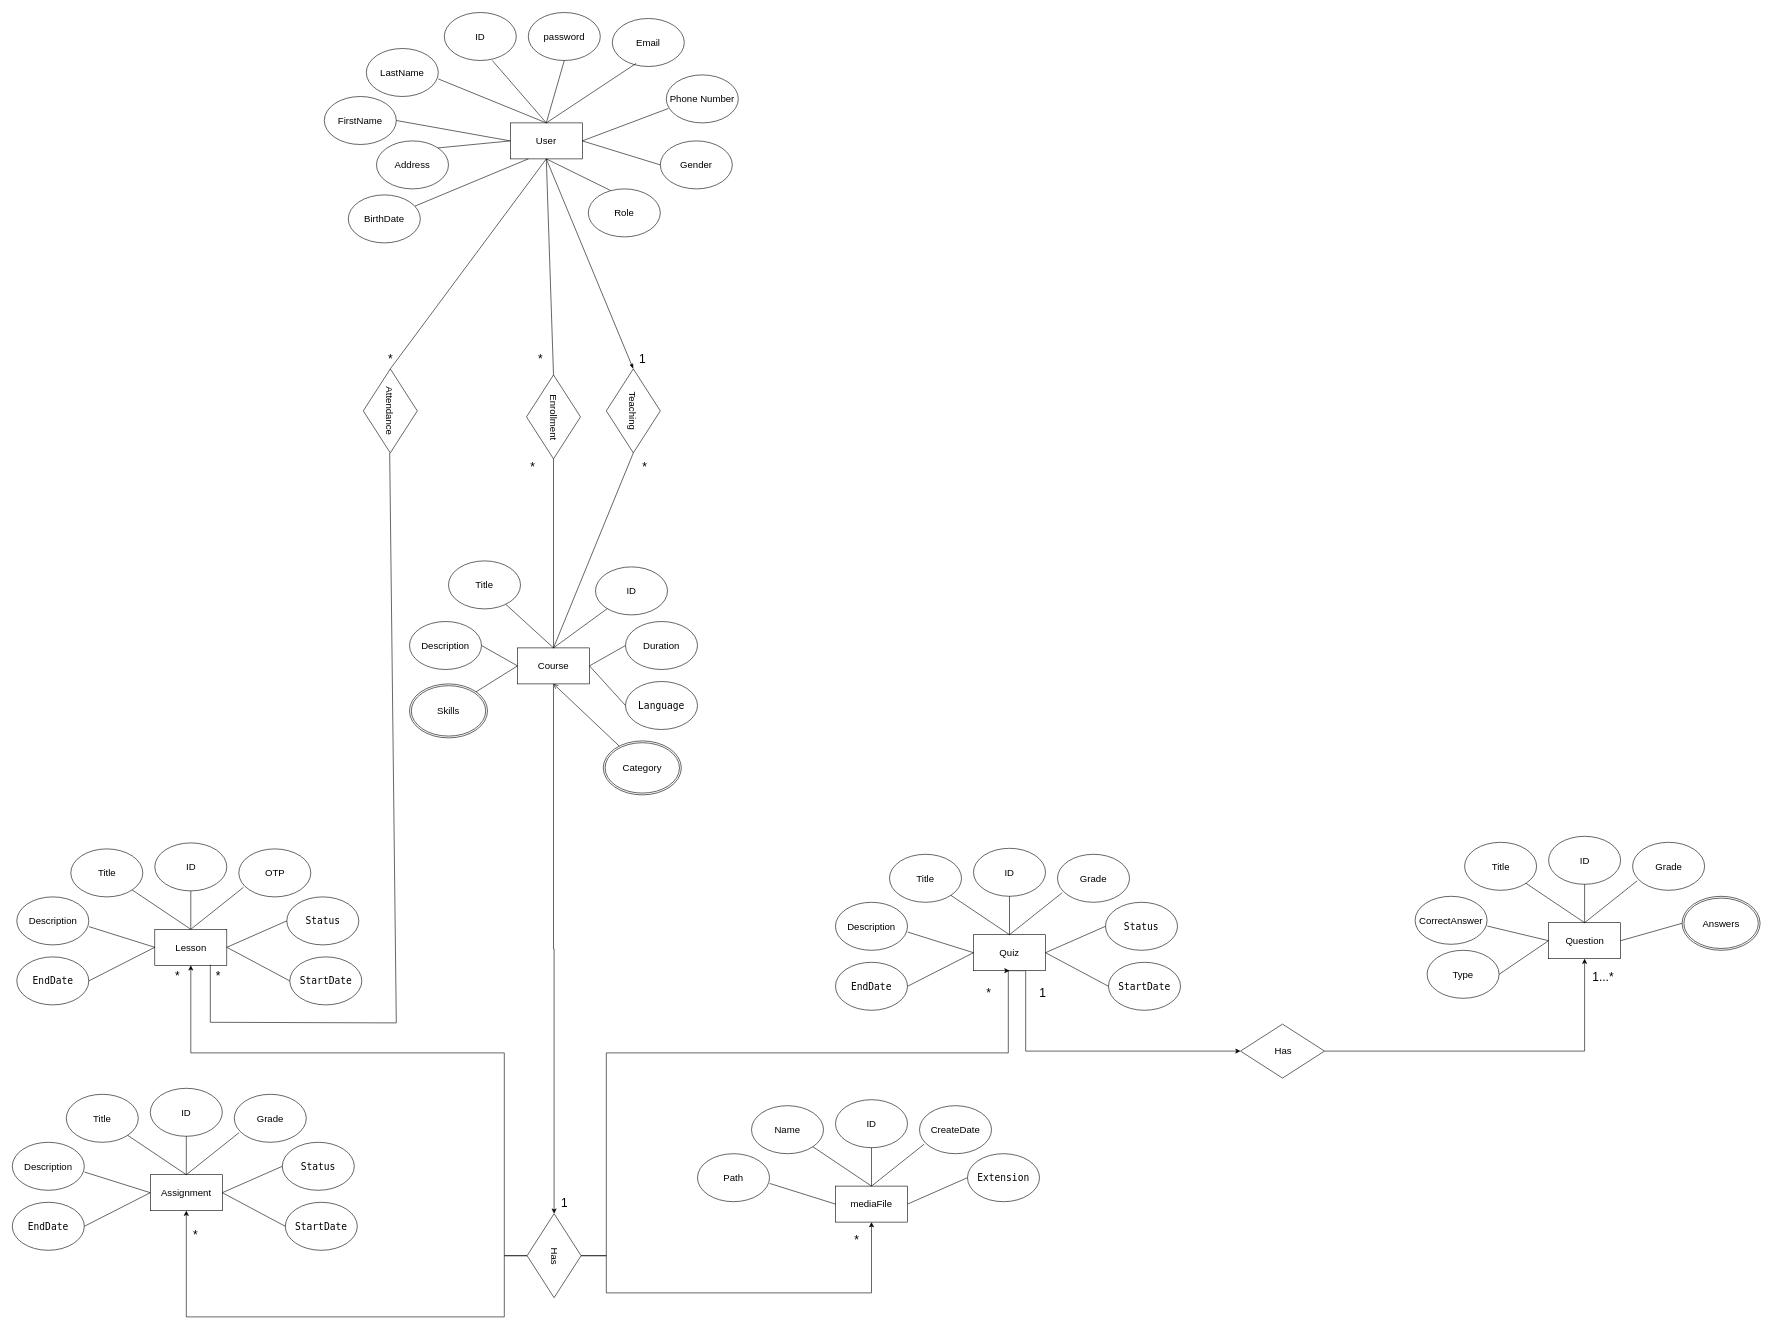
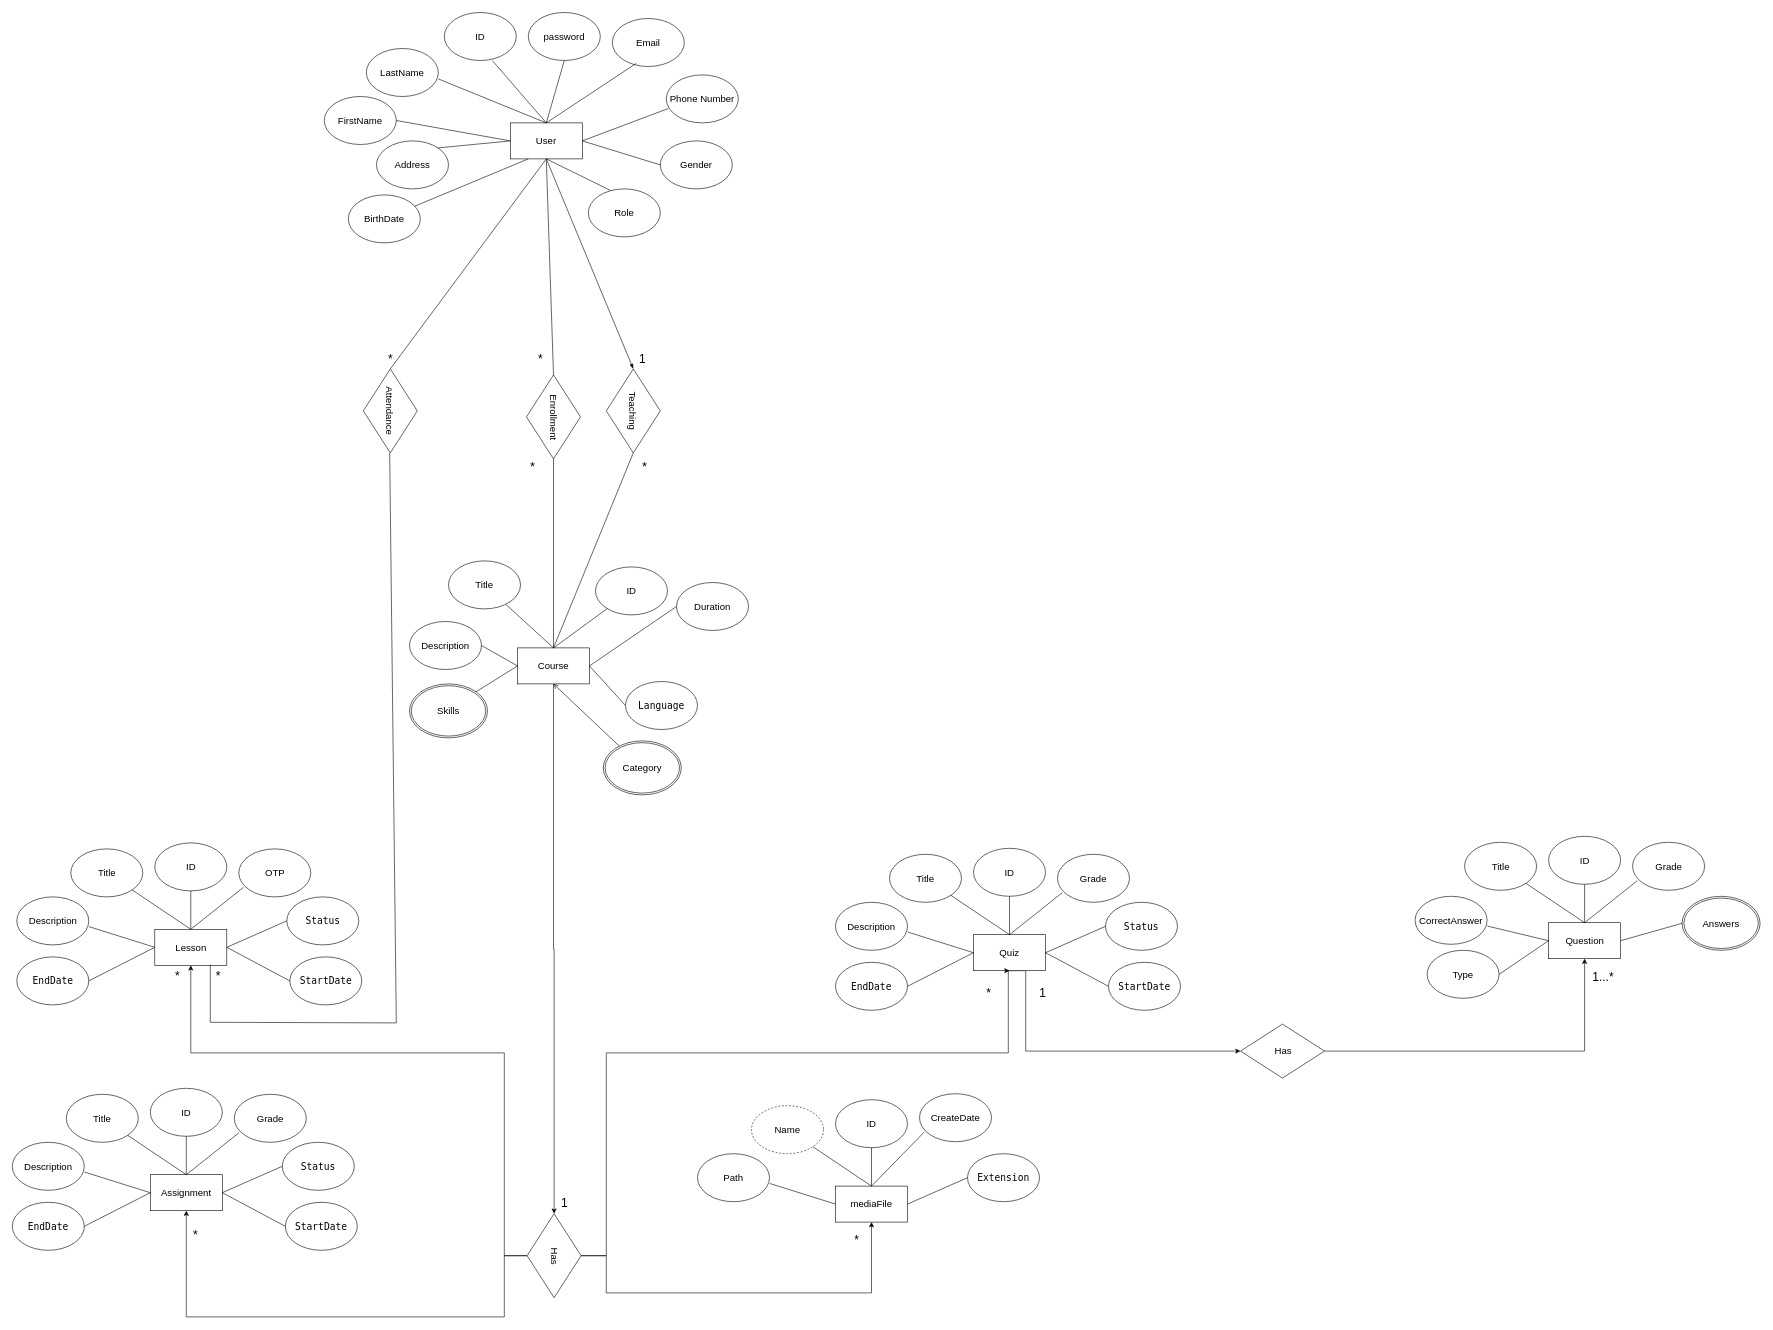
node "Duration": moved (662, 645) -> (713, 606)
node "Name": style solid -> dashed
node "CreateDate": moved (956, 1130) -> (956, 1118)
